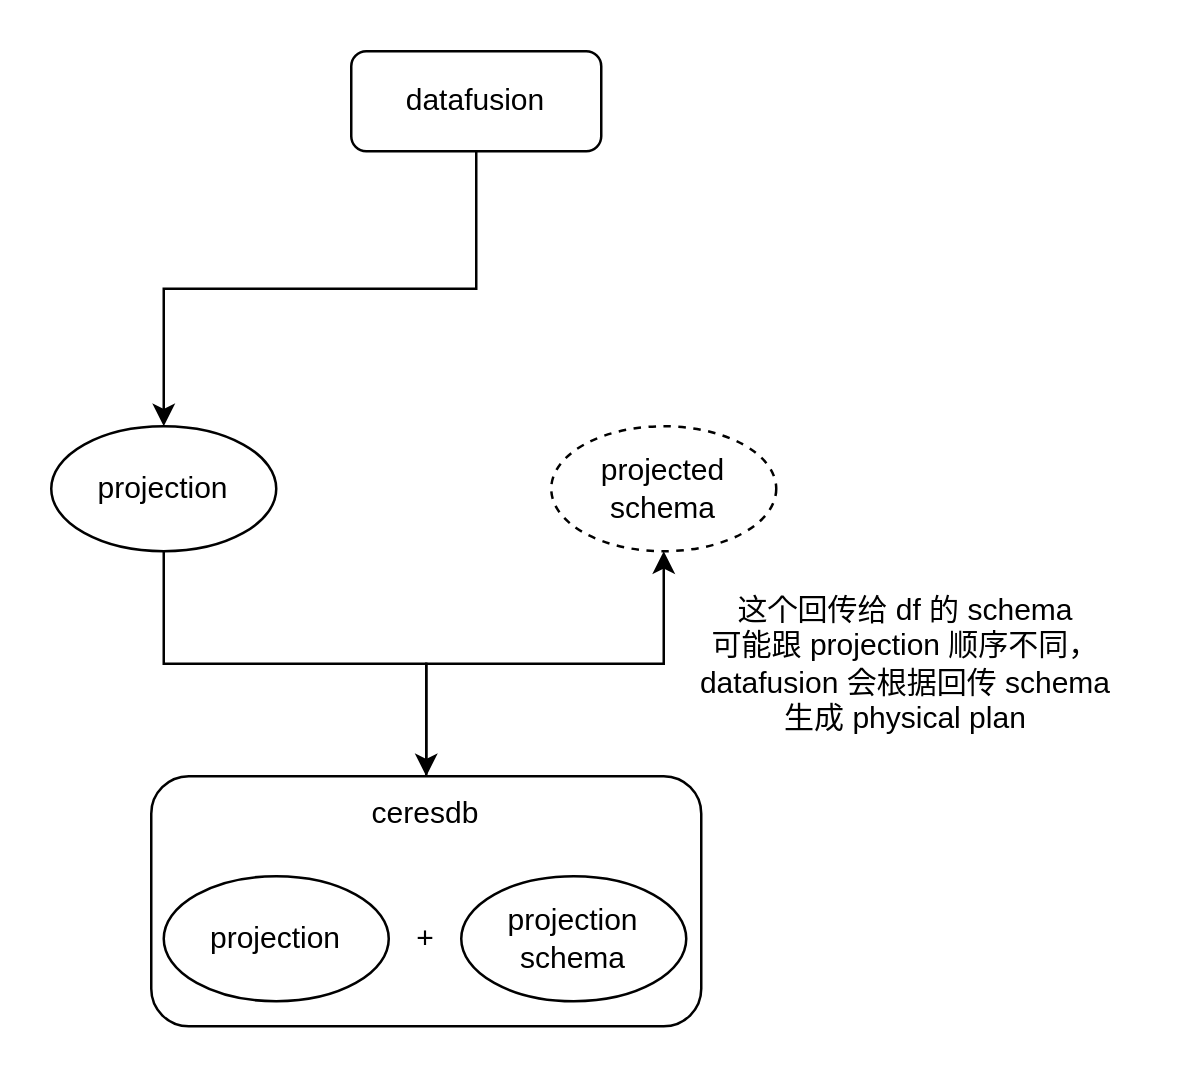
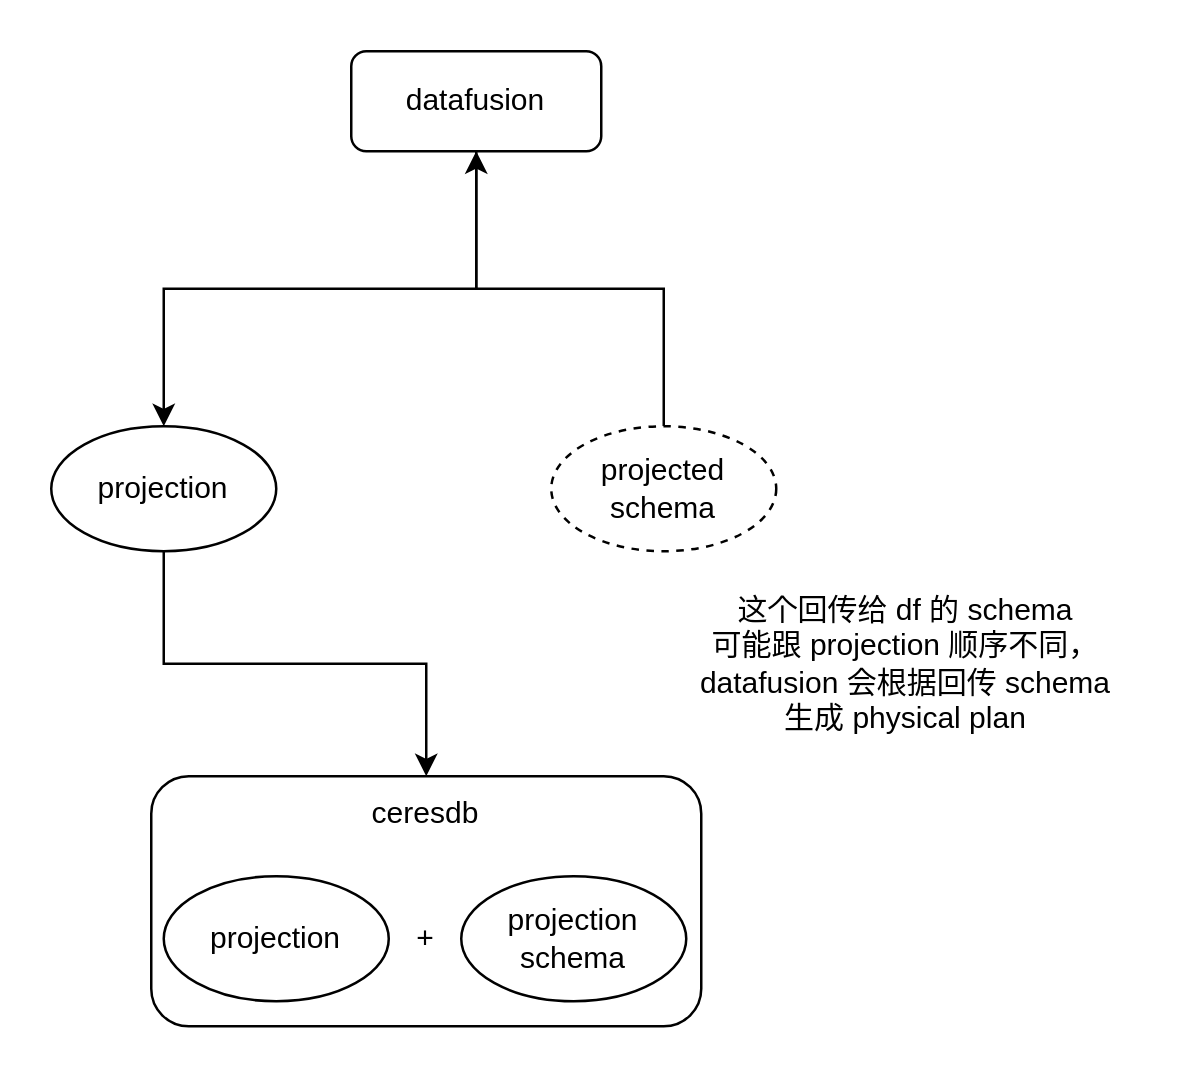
edge "projected schema" -> "datafusion": added
edge "ceresdb" -> "projected schema": removed
